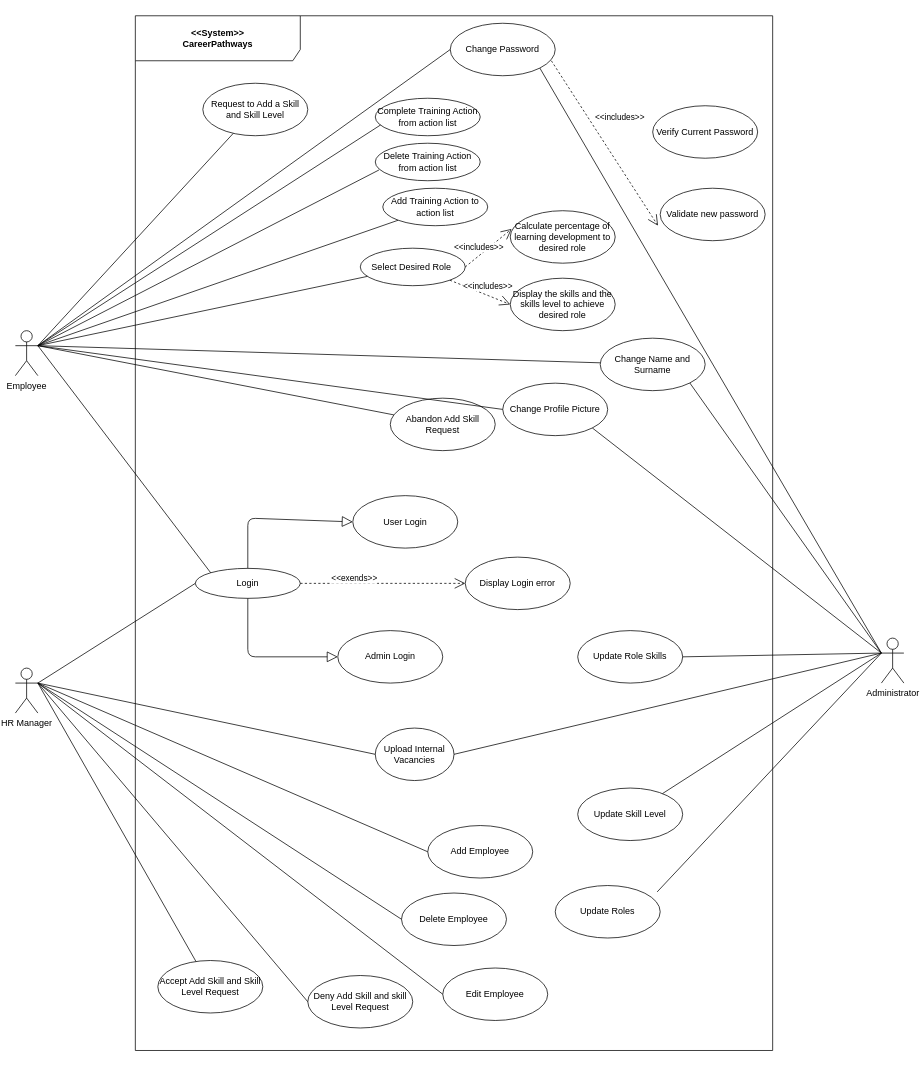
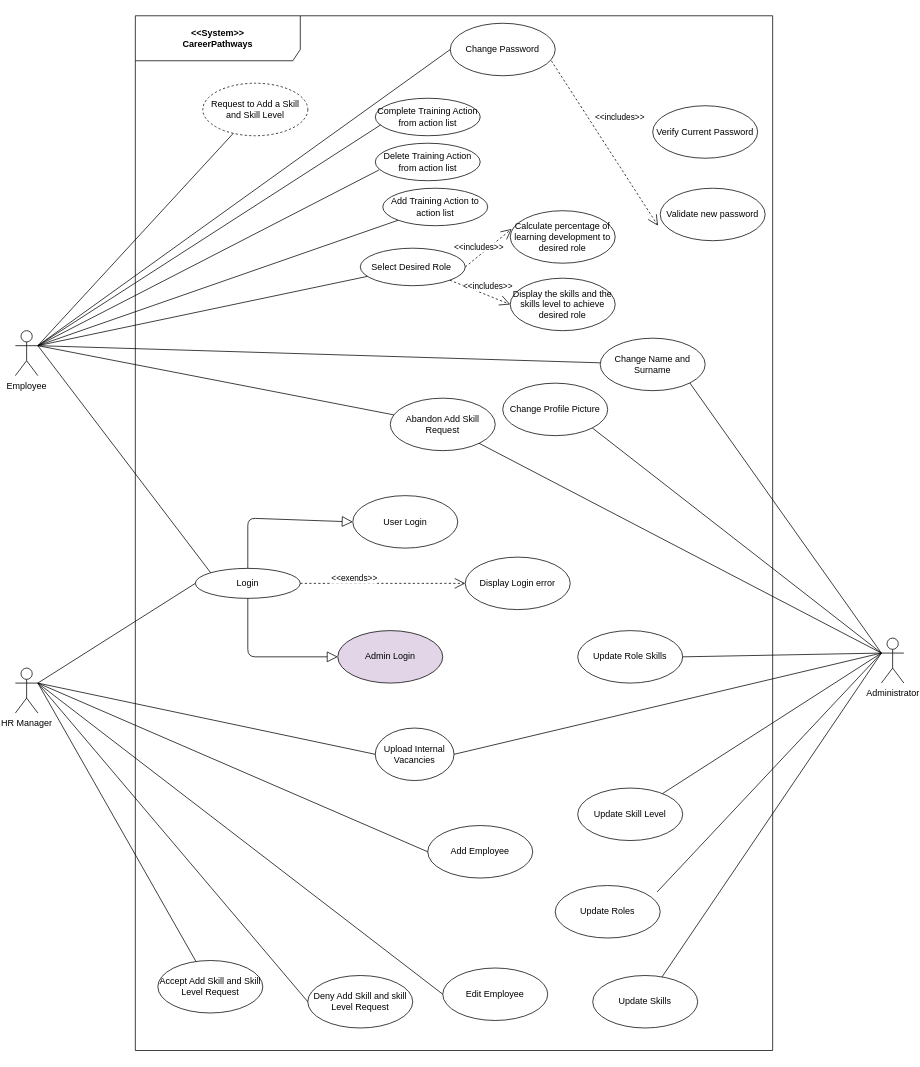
node "Request to Add a Skill and Skill Level": style solid -> dashed
edge "Change Password" -- "Administrator": now "Abandon Add Skill Request" -- "Administrator"
edge "Employee" -- "Change Profile Picture": removed
node "Admin Login": fillcolor #ffffff -> #e1d5e7
edge "HR Manager" -- "Delete Employee": removed
edge "Administrator" -- "Update Skills": added
node "Delete Employee": removed
node "Update Skills": added
